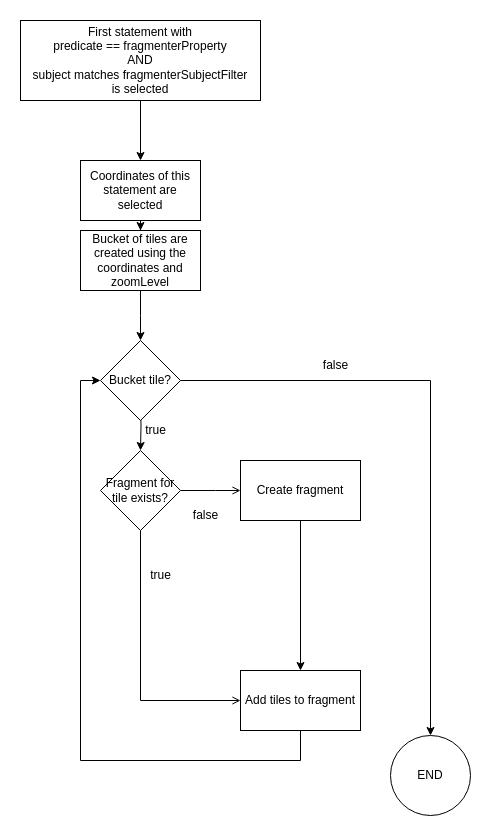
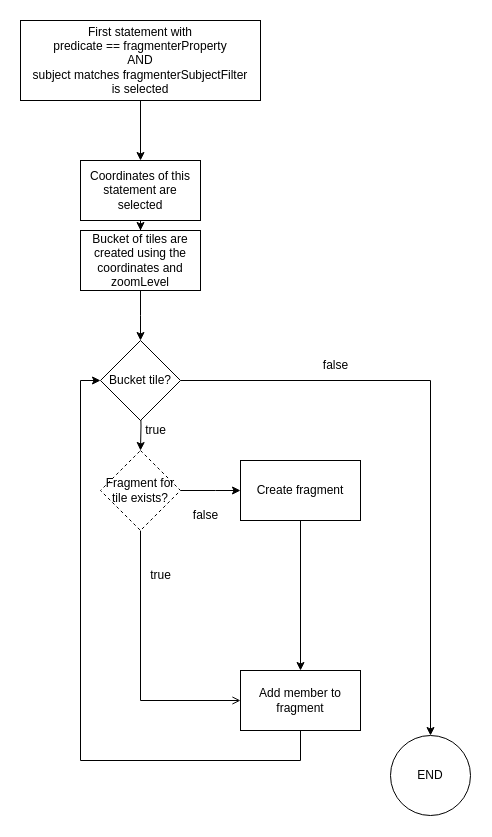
node "Fragment for tile exists?": style solid -> dashed
edge "Fragment for tile exists?" -> "Create fragment": arrowhead open -> classic
node "Add tiles to fragment": label "Add tiles to fragment" -> "Add member to fragment"
